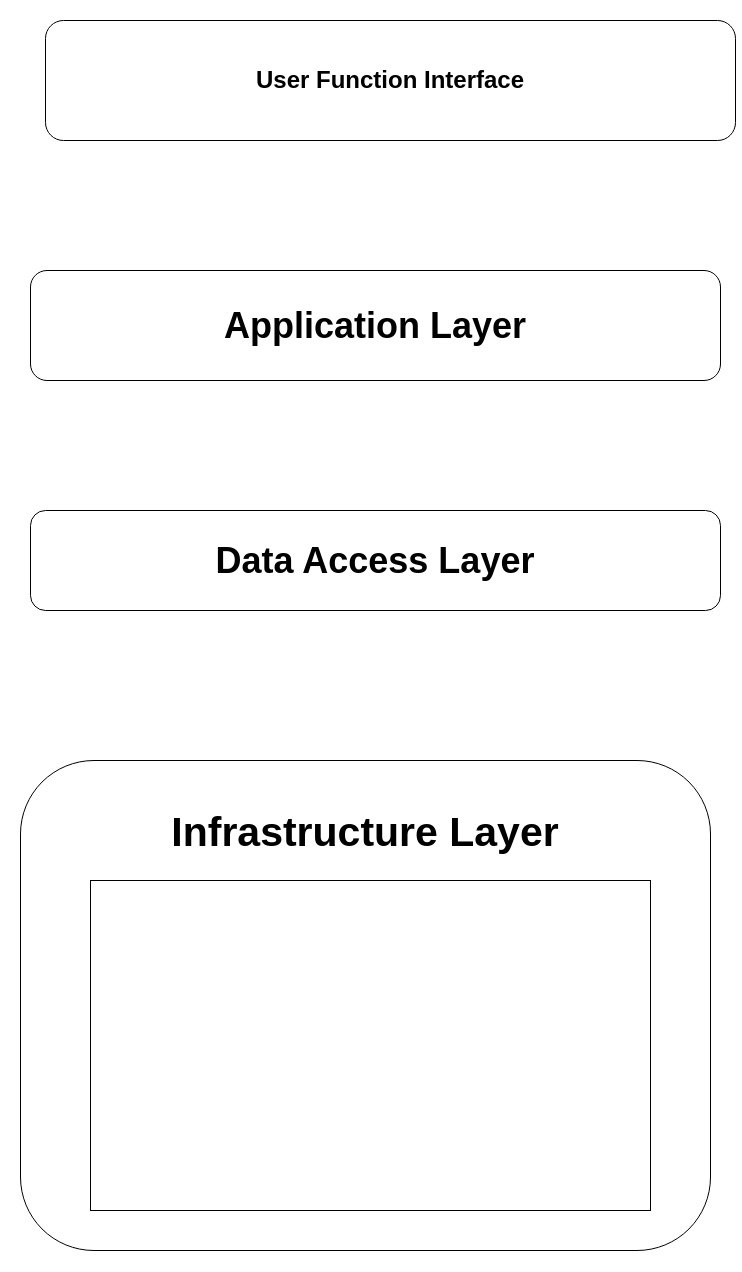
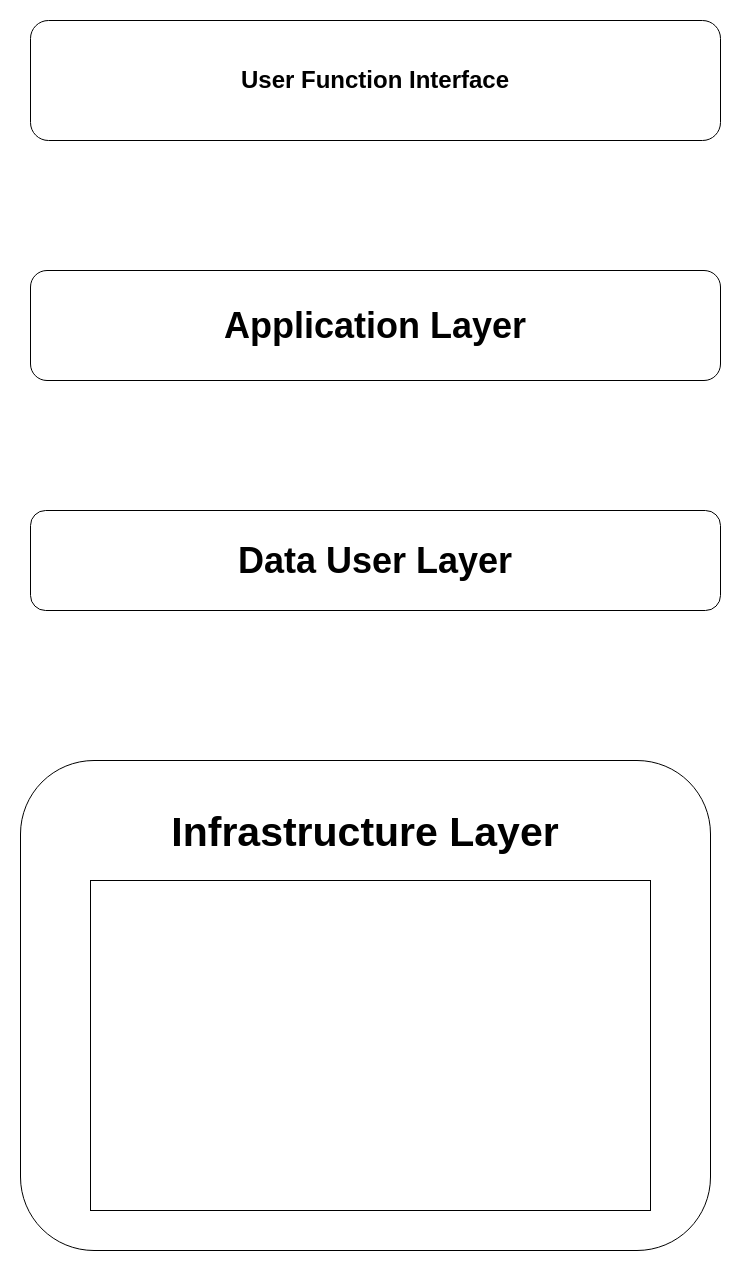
node "User Function Interface": moved (391, 81) -> (376, 81)
node "Data Access Layer": label "Data Access Layer" -> "Data User Layer"
